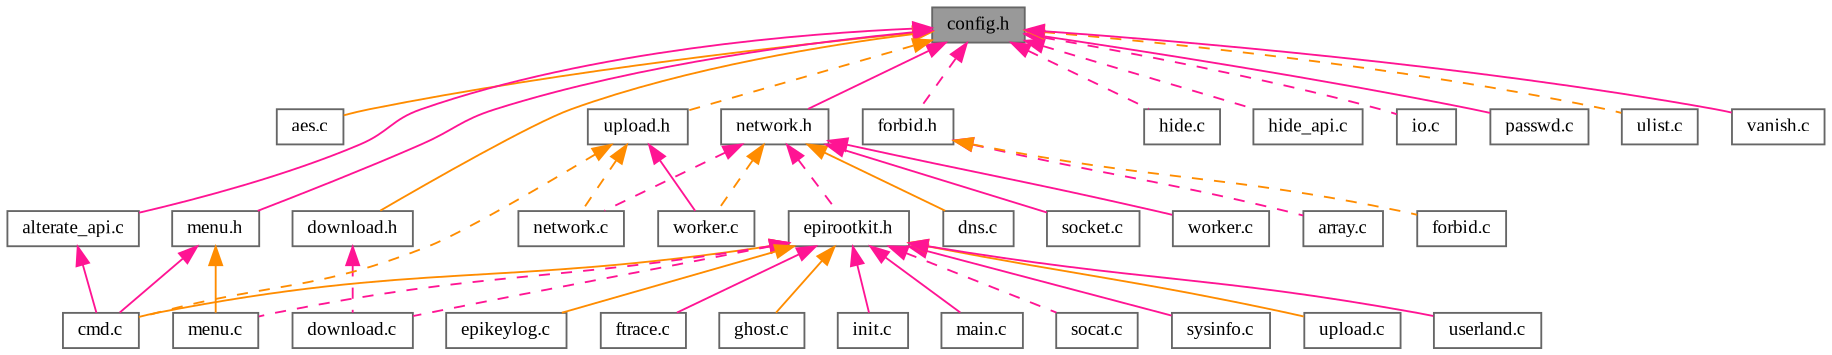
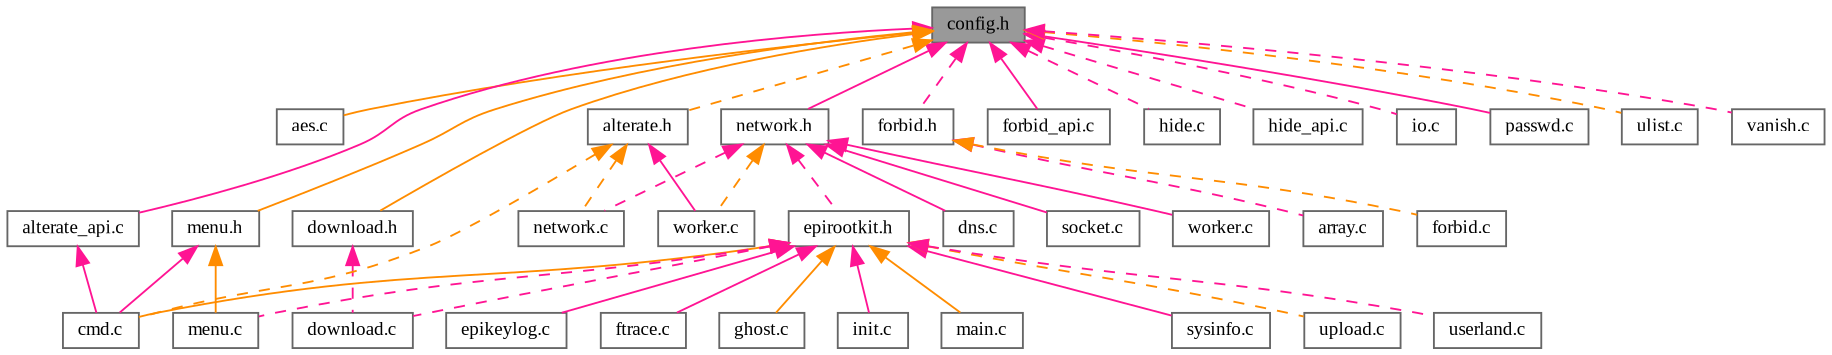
edge "vanish.c" -> "config.h": style solid -> dashed
edge "menu.h" -> "config.h": color deeppink -> darkorange
node "upload.h": label "upload.h" -> "alterate.h"
node "forbid_api.c": added
edge "dns.c" -> "network.h": color darkorange -> deeppink
edge "userland.c" -> "epirootkit.h": style solid -> dashed
edge "epikeylog.c" -> "epirootkit.h": color darkorange -> deeppink
edge "main.c" -> "epirootkit.h": color deeppink -> darkorange
edge "upload.c" -> "epirootkit.h": style solid -> dashed
node "socat.c": removed
